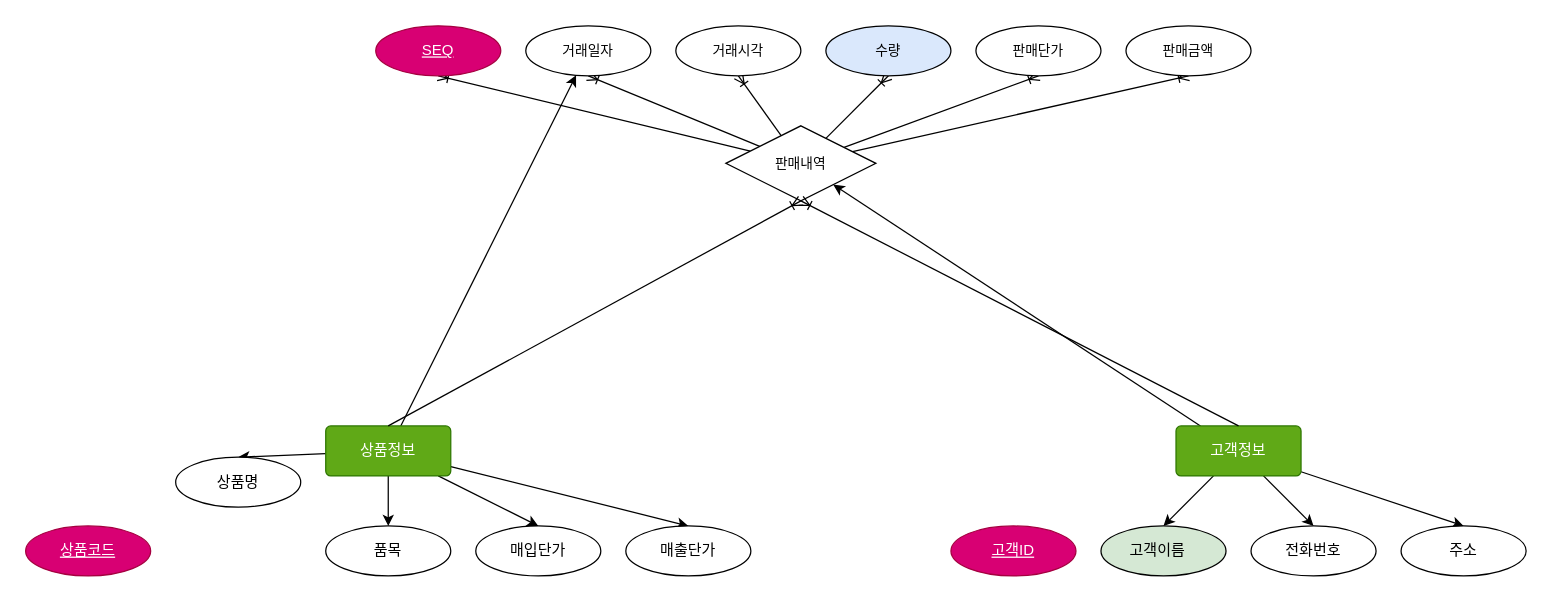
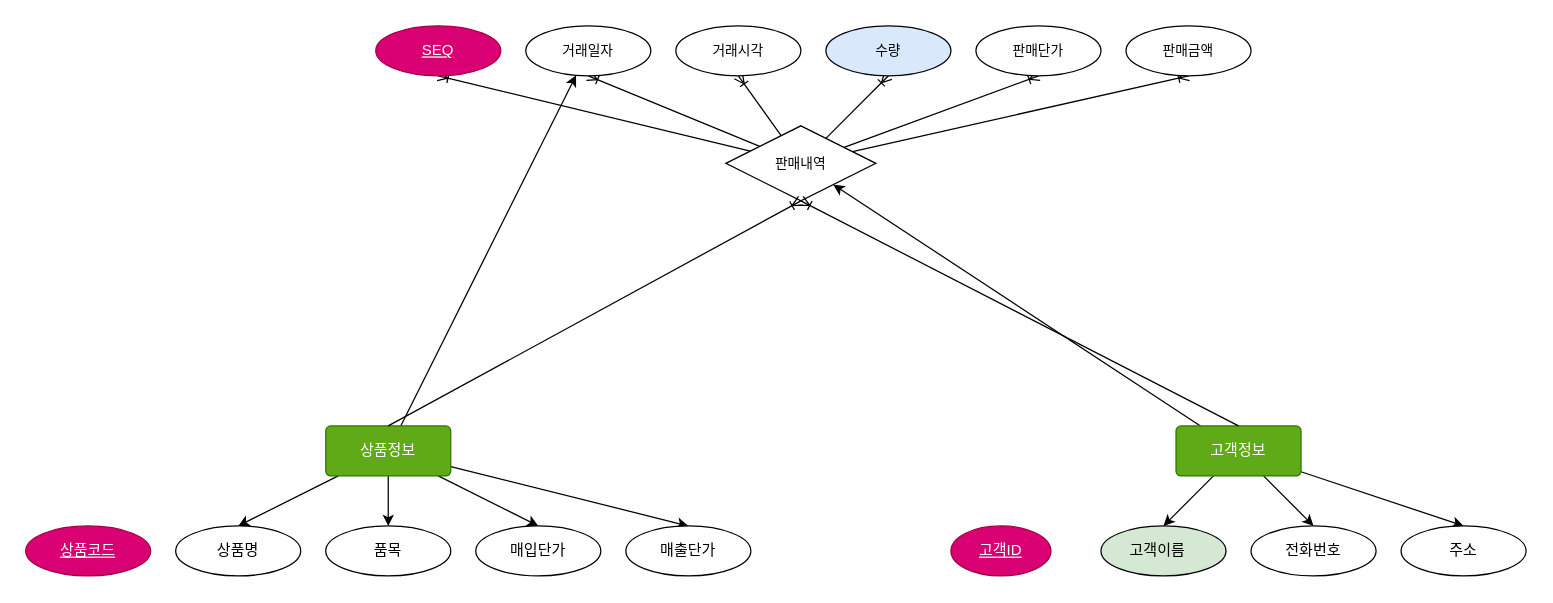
node "상품명": moved (238, 482) -> (238, 551)
node "고객ID": size 125x50 -> 100x50
